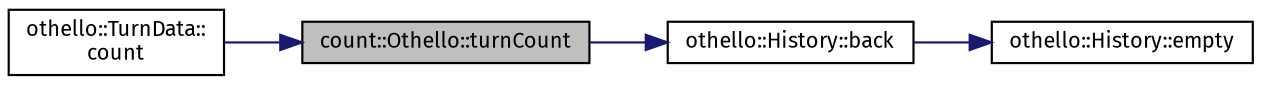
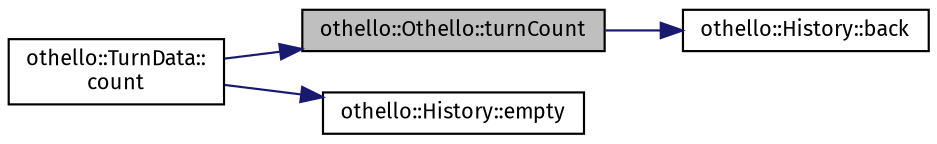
node "count::Othello::turnCount": label "count::Othello::turnCount" -> "othello::Othello::turnCount"
edge "othello::History::back" -> "othello::History::empty": now "othello::TurnData:: count" -> "othello::History::empty"
